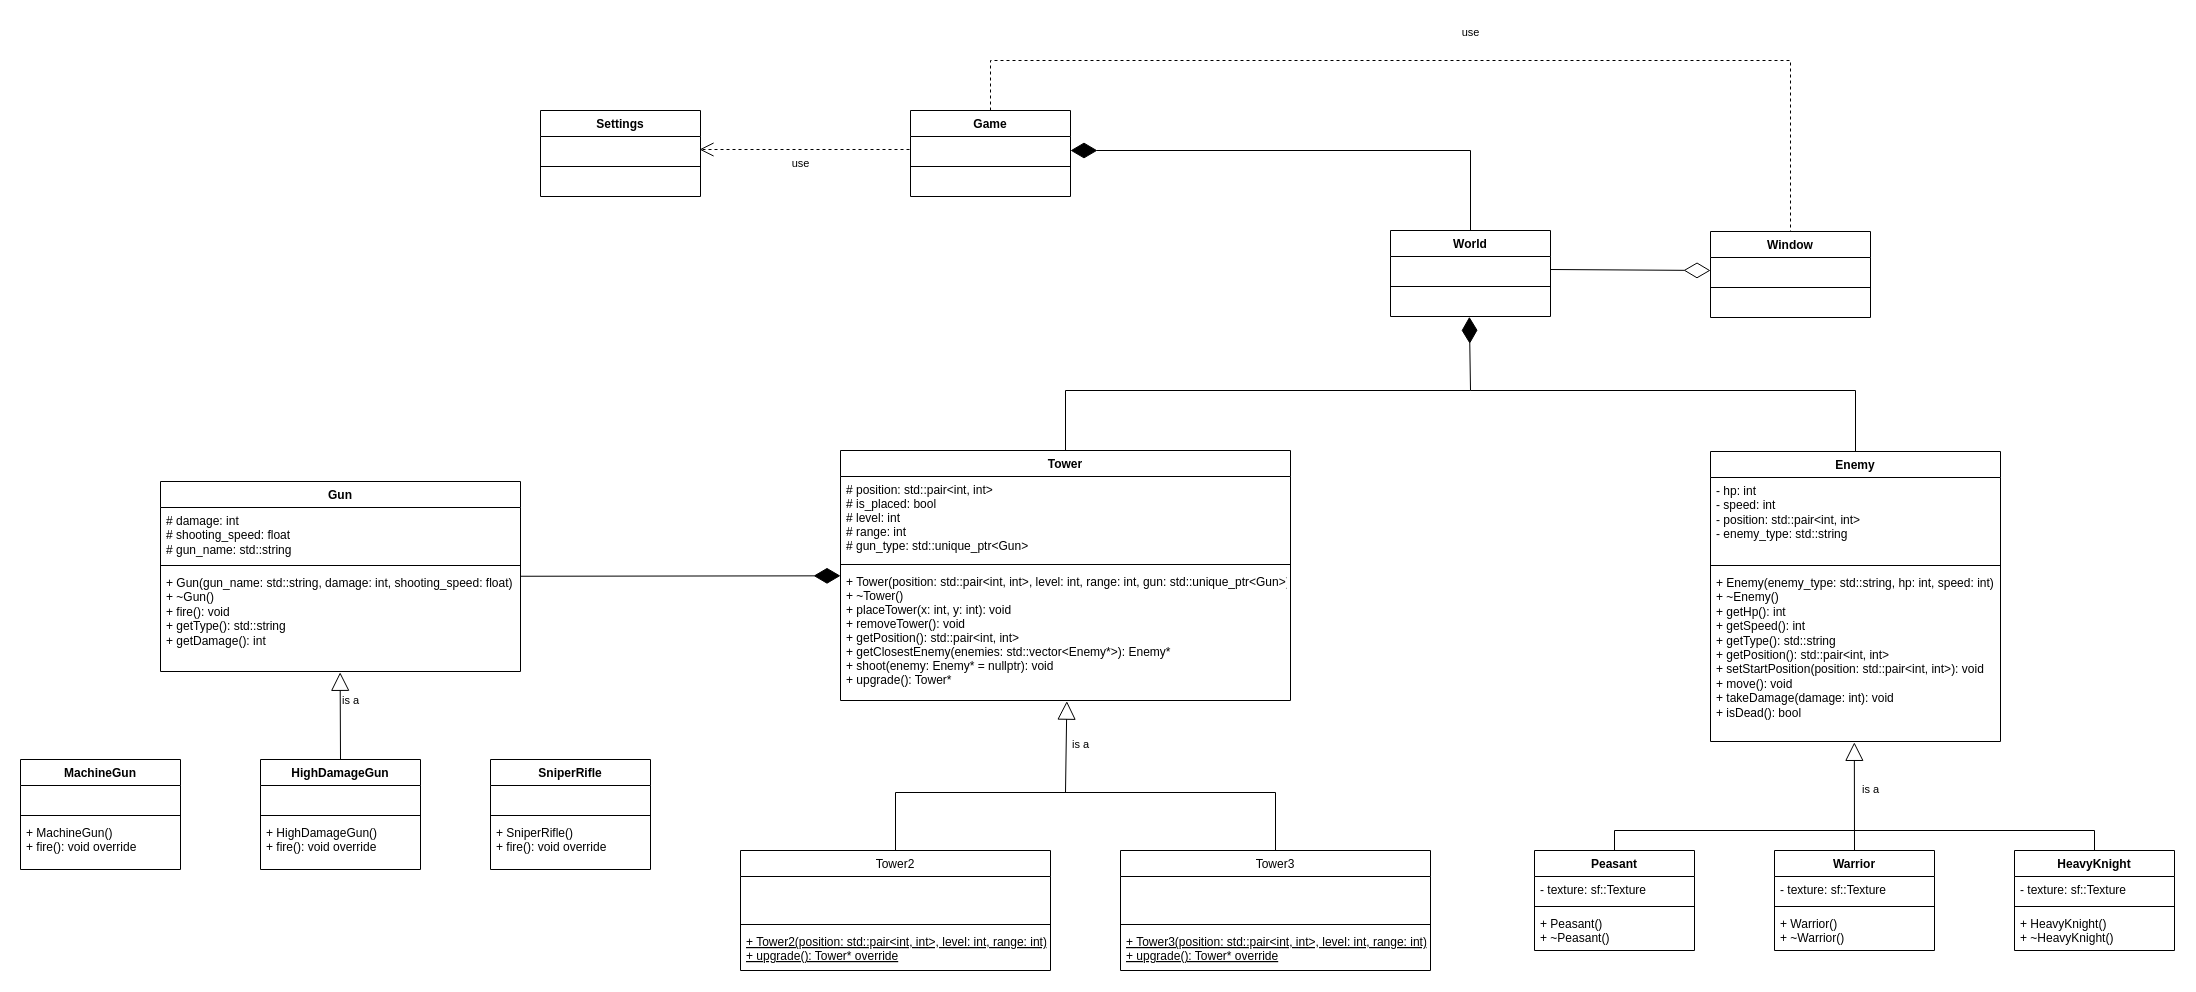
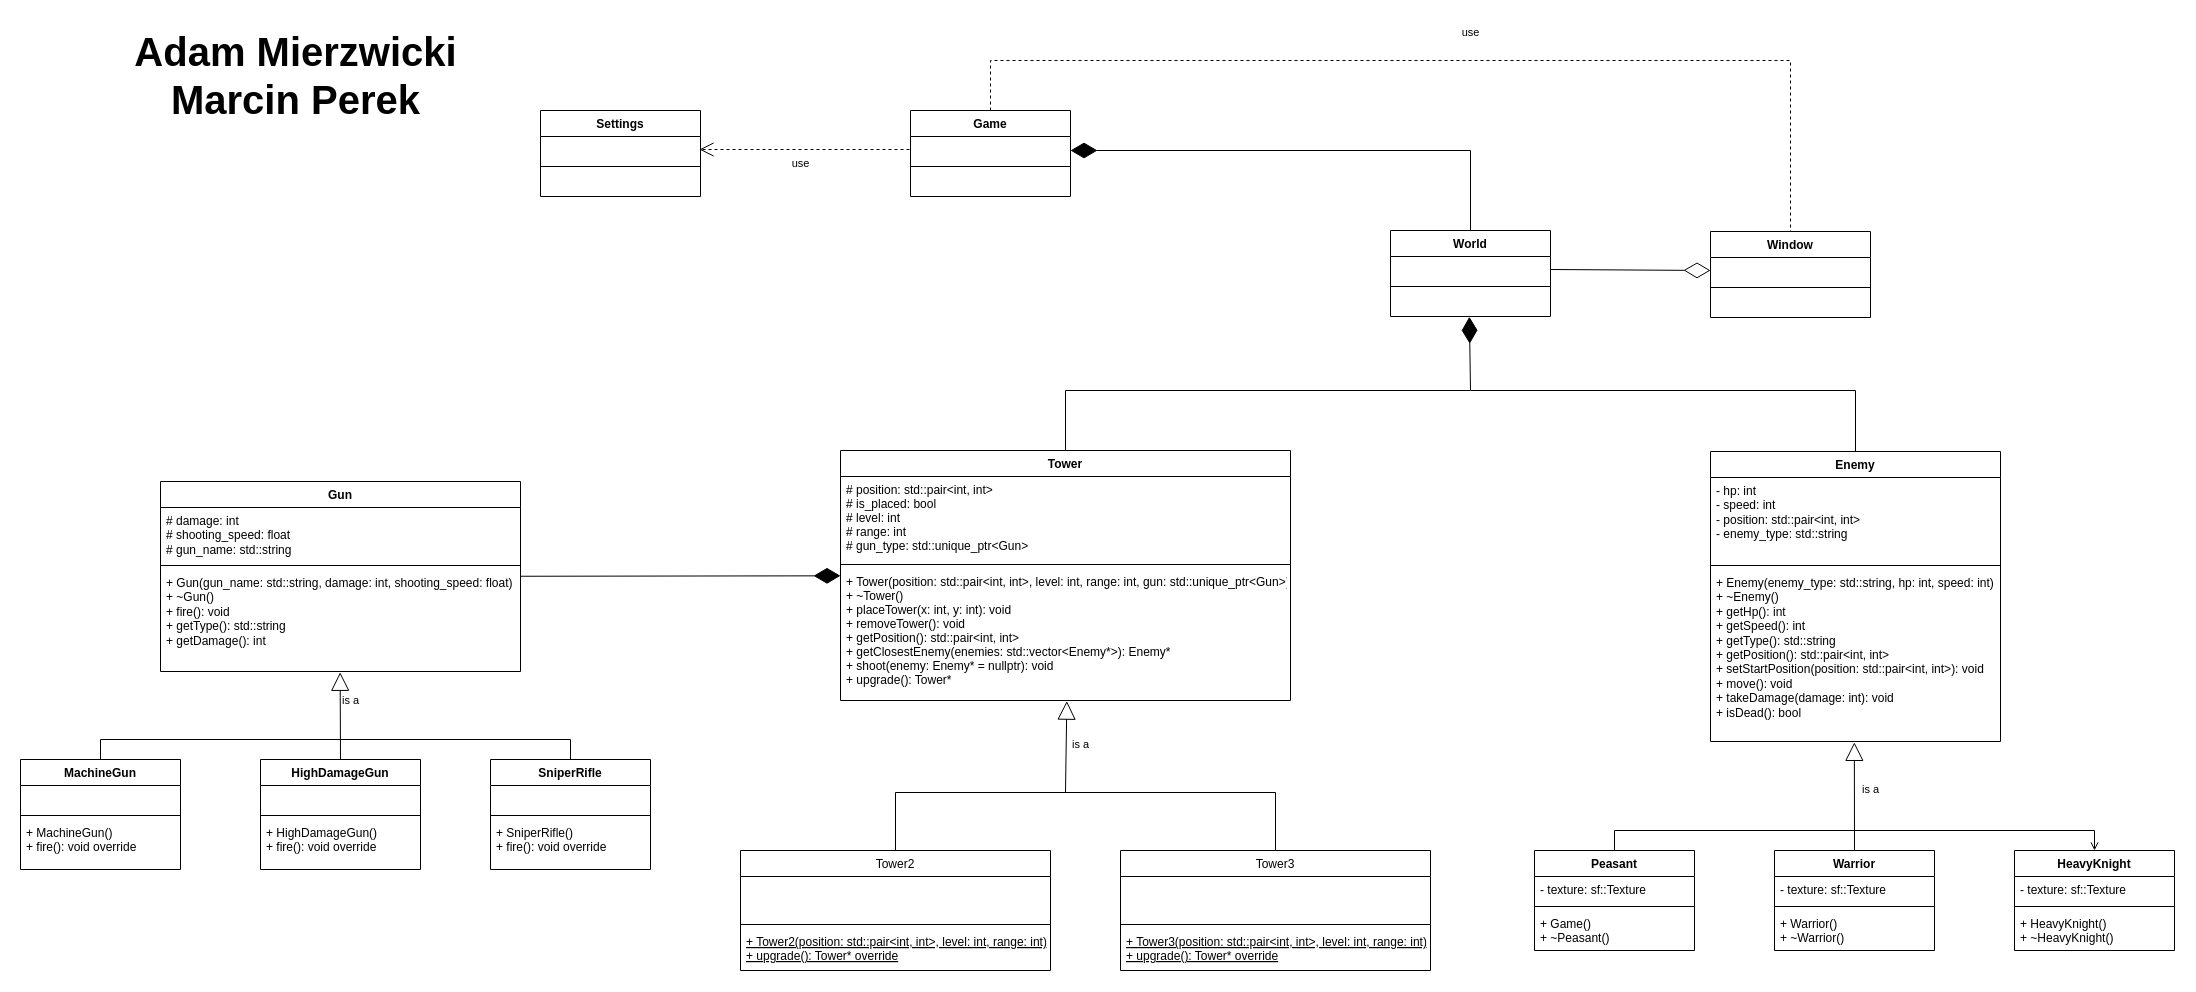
node "Adam Mierzwicki Marcin Perek": added
edge "MachineGun" -- "SniperRifle": added
edge "Peasant" -- "HeavyKnight": arrowhead none -> open
node "+ Peasant() + ~Peasant()": label "+ Peasant() + ~Peasant()" -> "+ Game() + ~Peasant()"
